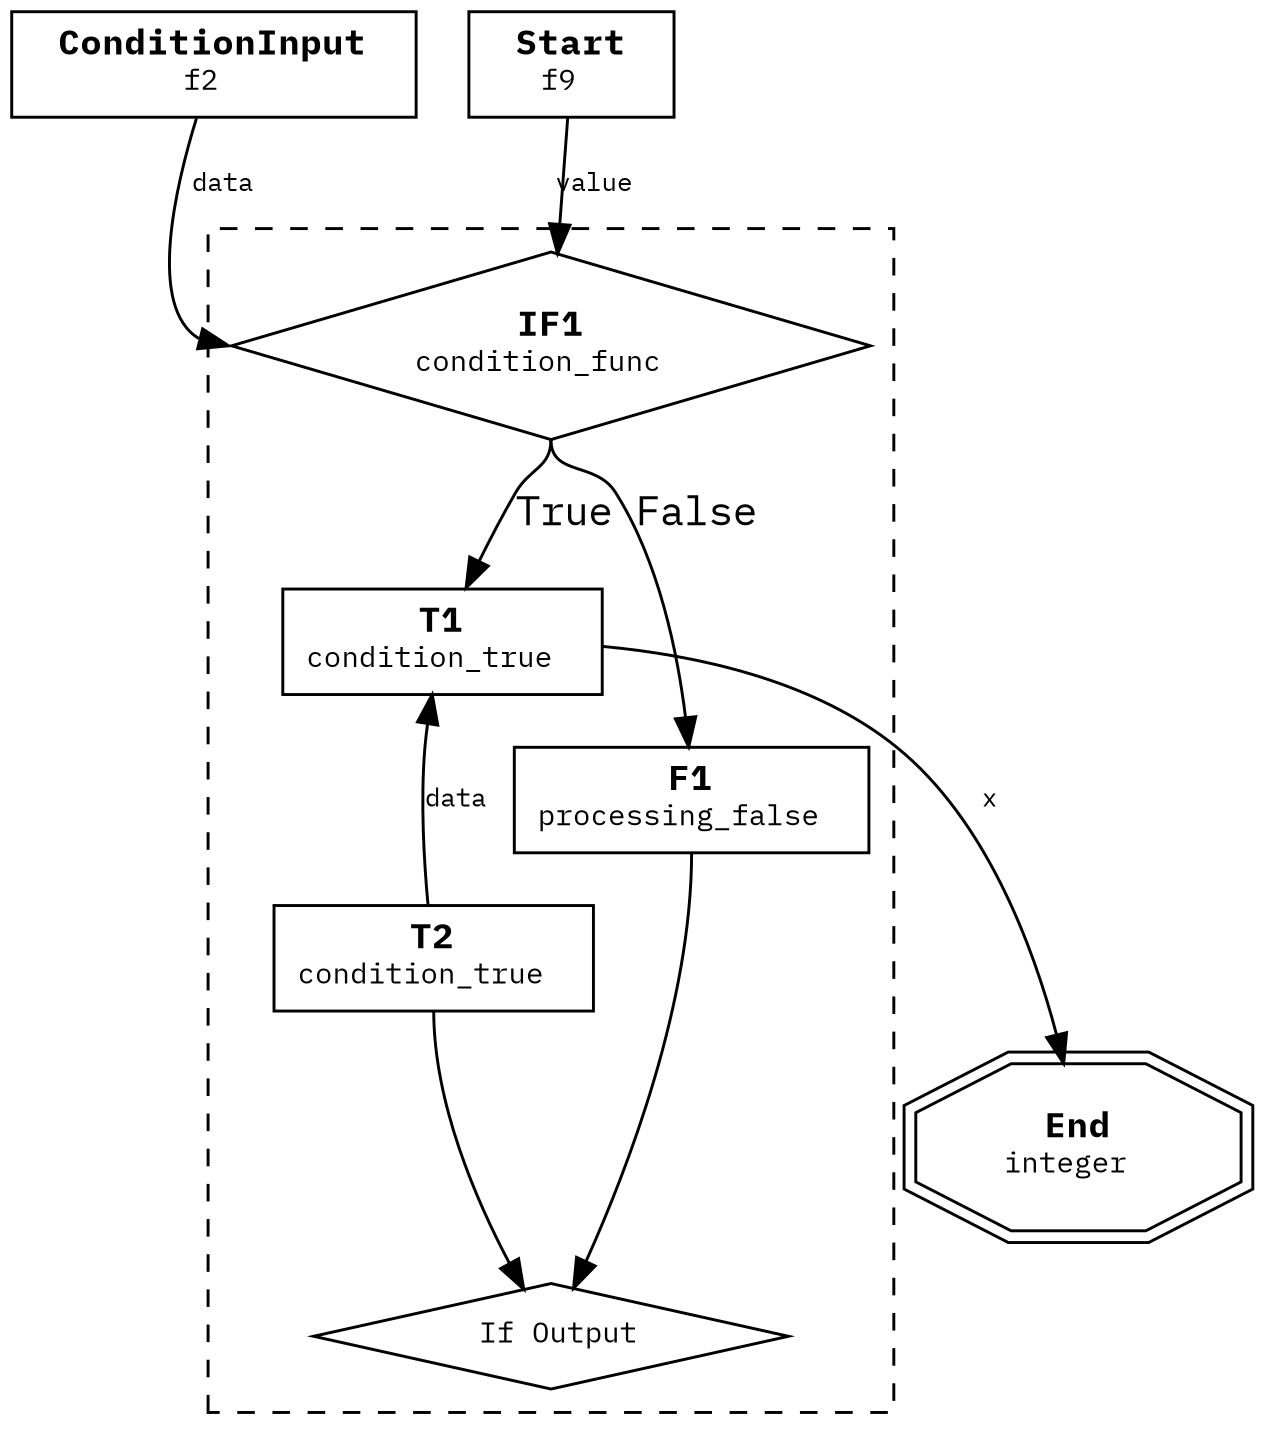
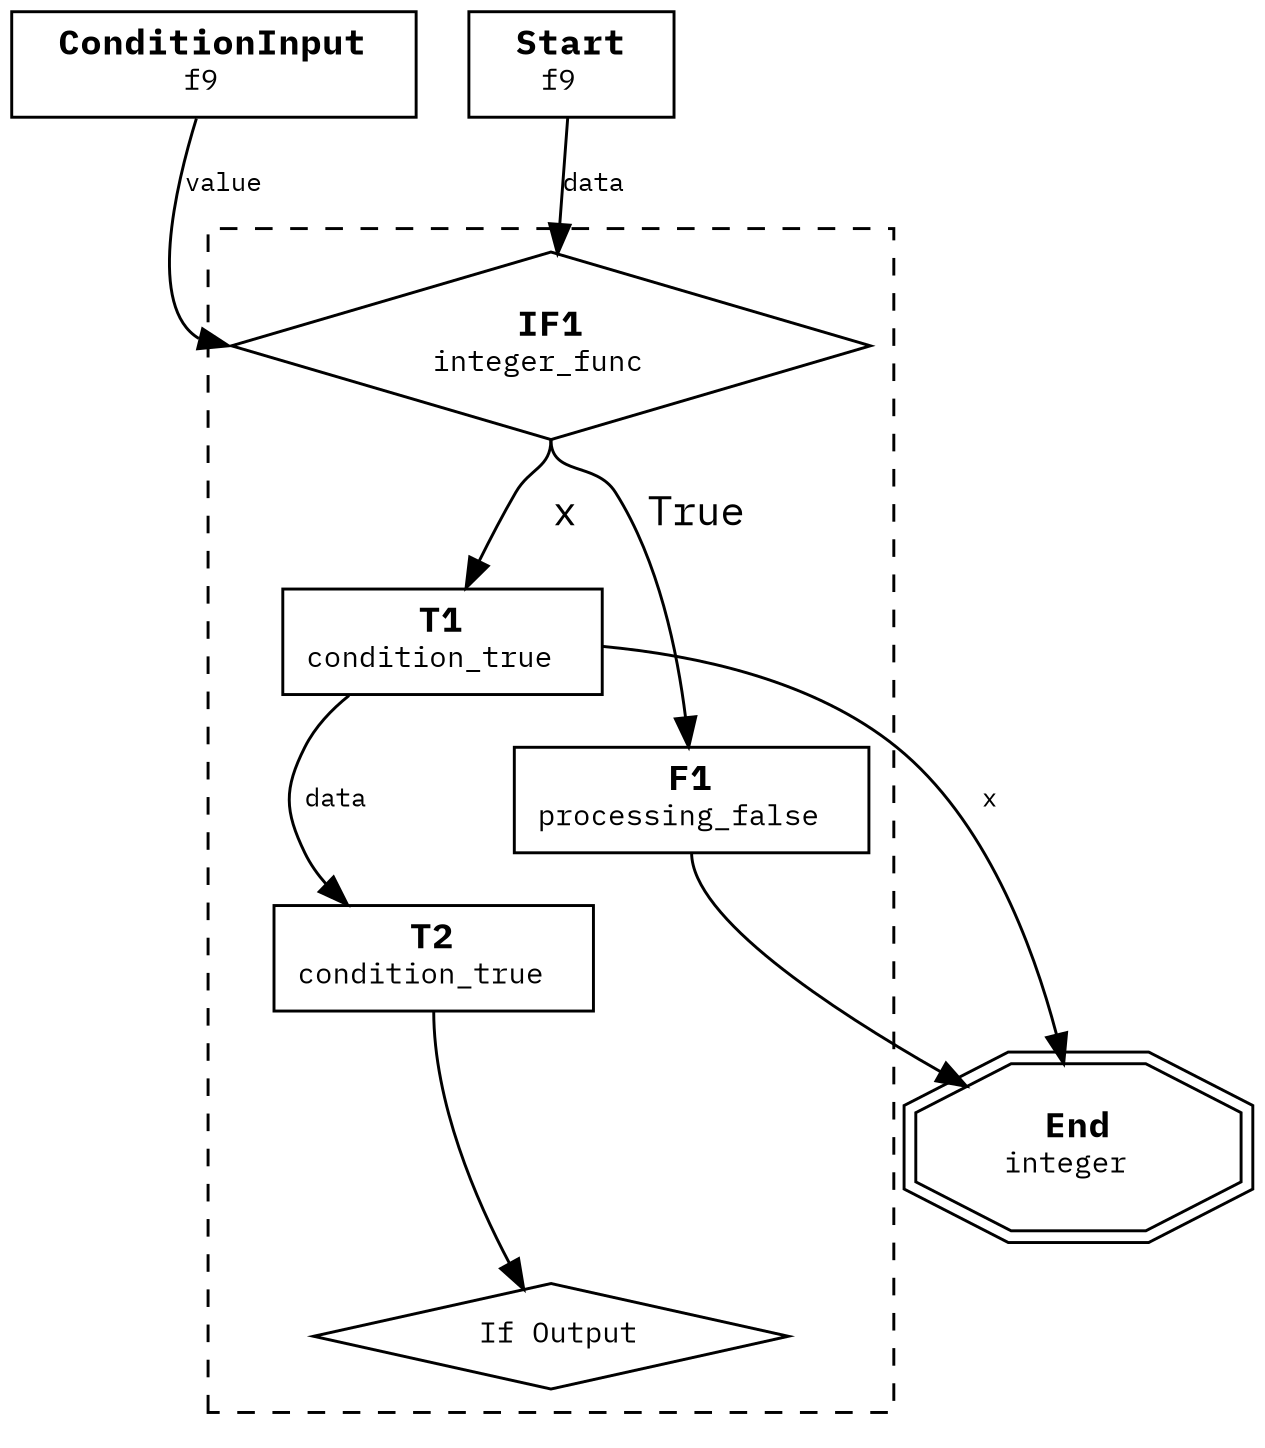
node "ConditionInput": text "f2" -> "f9"
edge "ConditionInput" -> "IF1": label "data" -> "value"
edge "Start" -> "IF1": label "value" -> "data"
node "IF1": text "condition_func" -> "integer_func"
edge "IF1" -> "T1": label "True" -> "x"
edge "IF1" -> "F1": label "False" -> "True"
edge "T2" -> "T1": reversed
edge "F1" -> "If Output": now "F1" -> "End"
